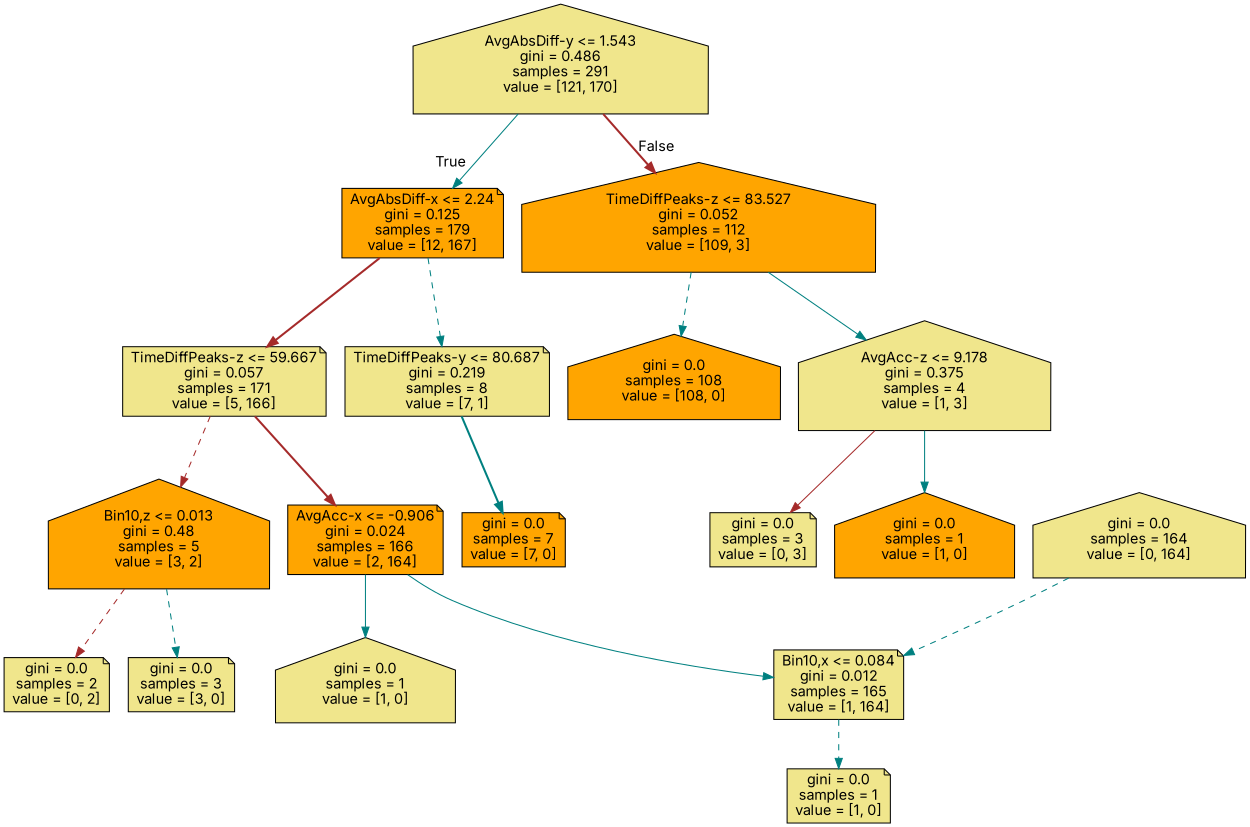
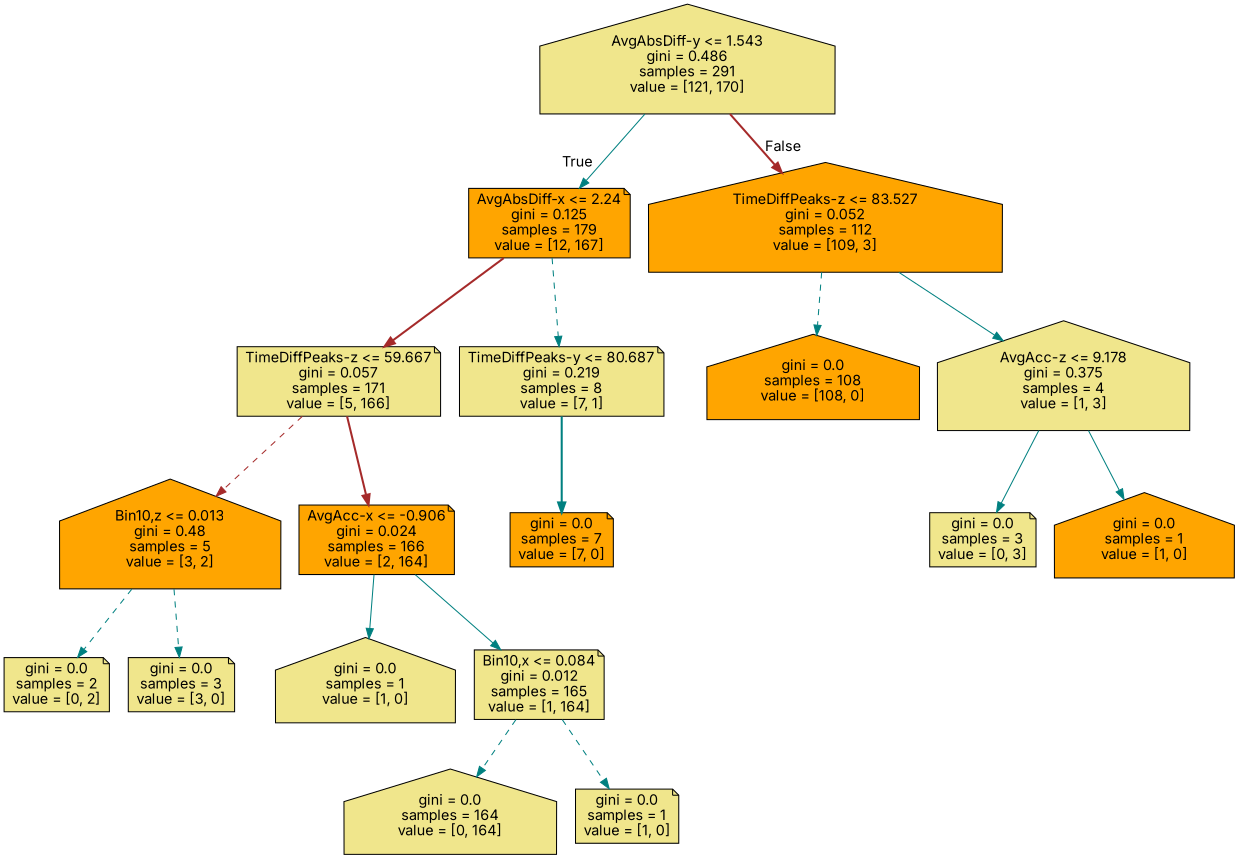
edge "AvgAcc-z <= 9.178 gini = 0.375 samples = 4 value = [1, 3]" -> "gini = 0.0 samples = 3 value = [0, 3]": color brown -> teal
edge "gini = 0.0 samples = 164 value = [0, 164]" -> "Bin10,x <= 0.084 gini = 0.012 samples = 165 value = [1, 164]": reversed
edge "Bin10,z <= 0.013 gini = 0.48 samples = 5 value = [3, 2]" -> "gini = 0.0 samples = 2 value = [0, 2]": color brown -> teal
